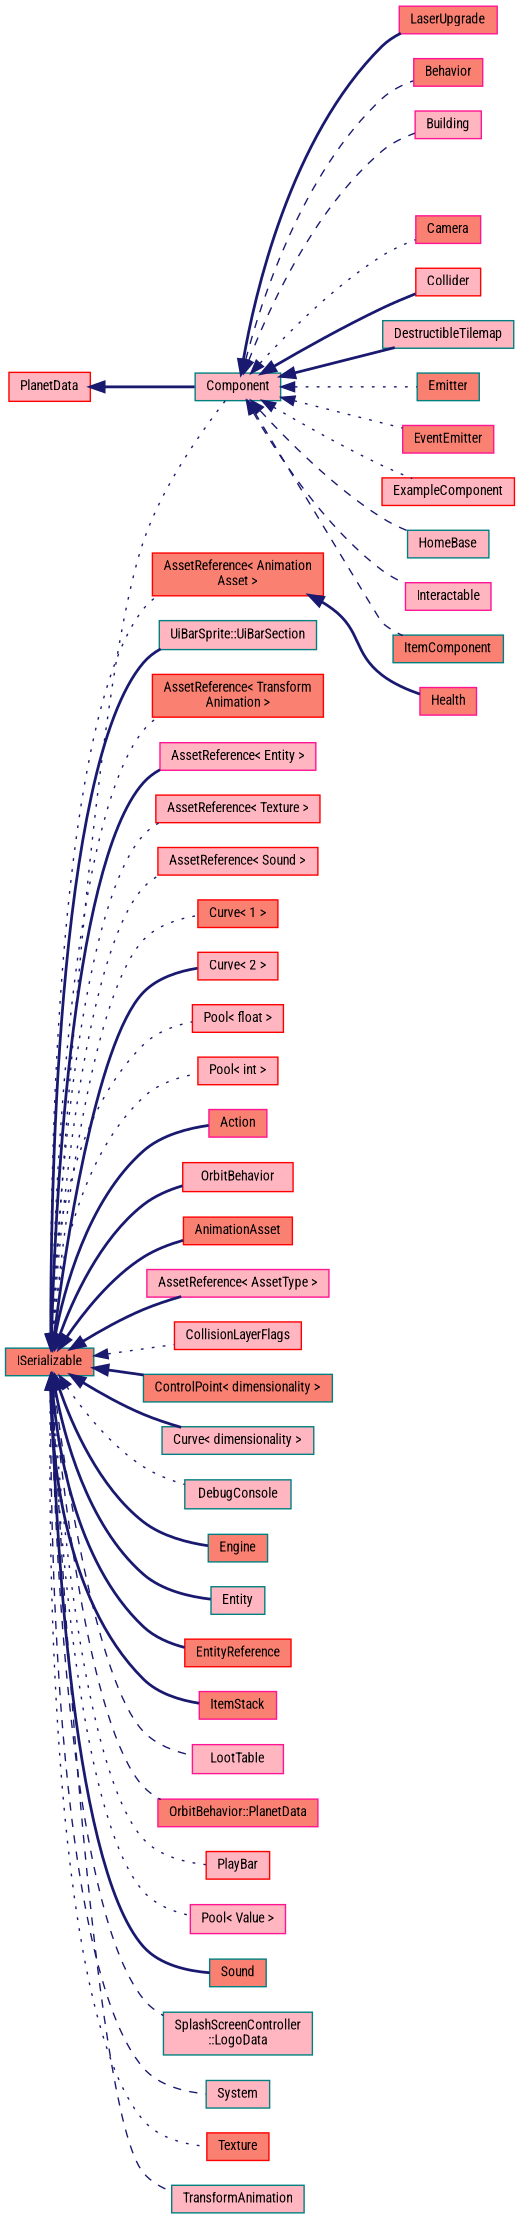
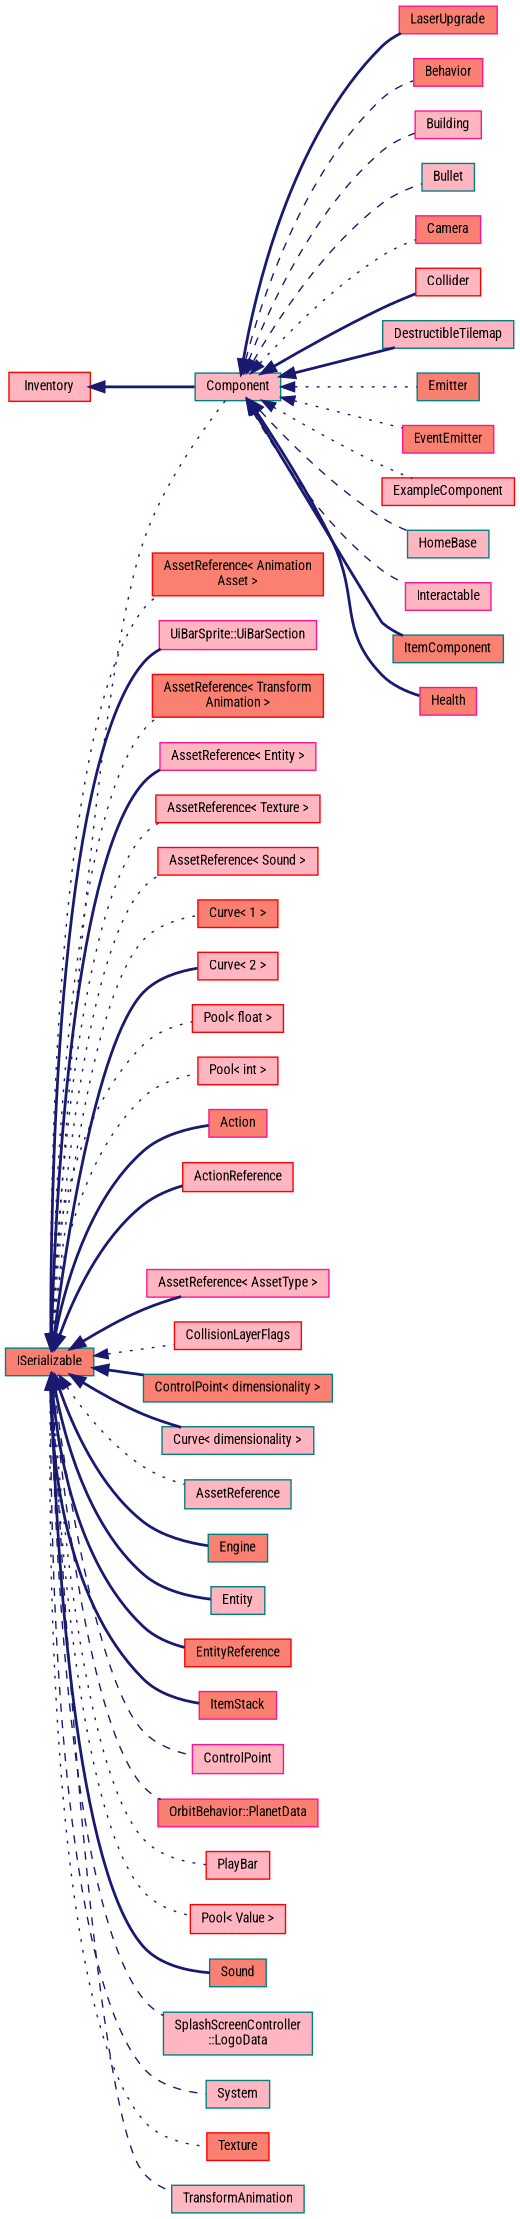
node "Bullet": added
node "PlanetData": label "PlanetData" -> "Inventory"
edge "ItemComponent" -> "Component": style dashed -> bold
node "UiBarSprite::UiBarSection": color teal -> deeppink
edge "Health" -> "AssetReference< Animation Asset >": now "Health" -> "Component"
node "OrbitBehavior": label "OrbitBehavior" -> "ActionReference"
node "AnimationAsset": removed
node "DebugConsole": label "DebugConsole" -> "AssetReference"
node "LootTable": label "LootTable" -> "ControlPoint"
node "Pool< Value >": color deeppink -> red
